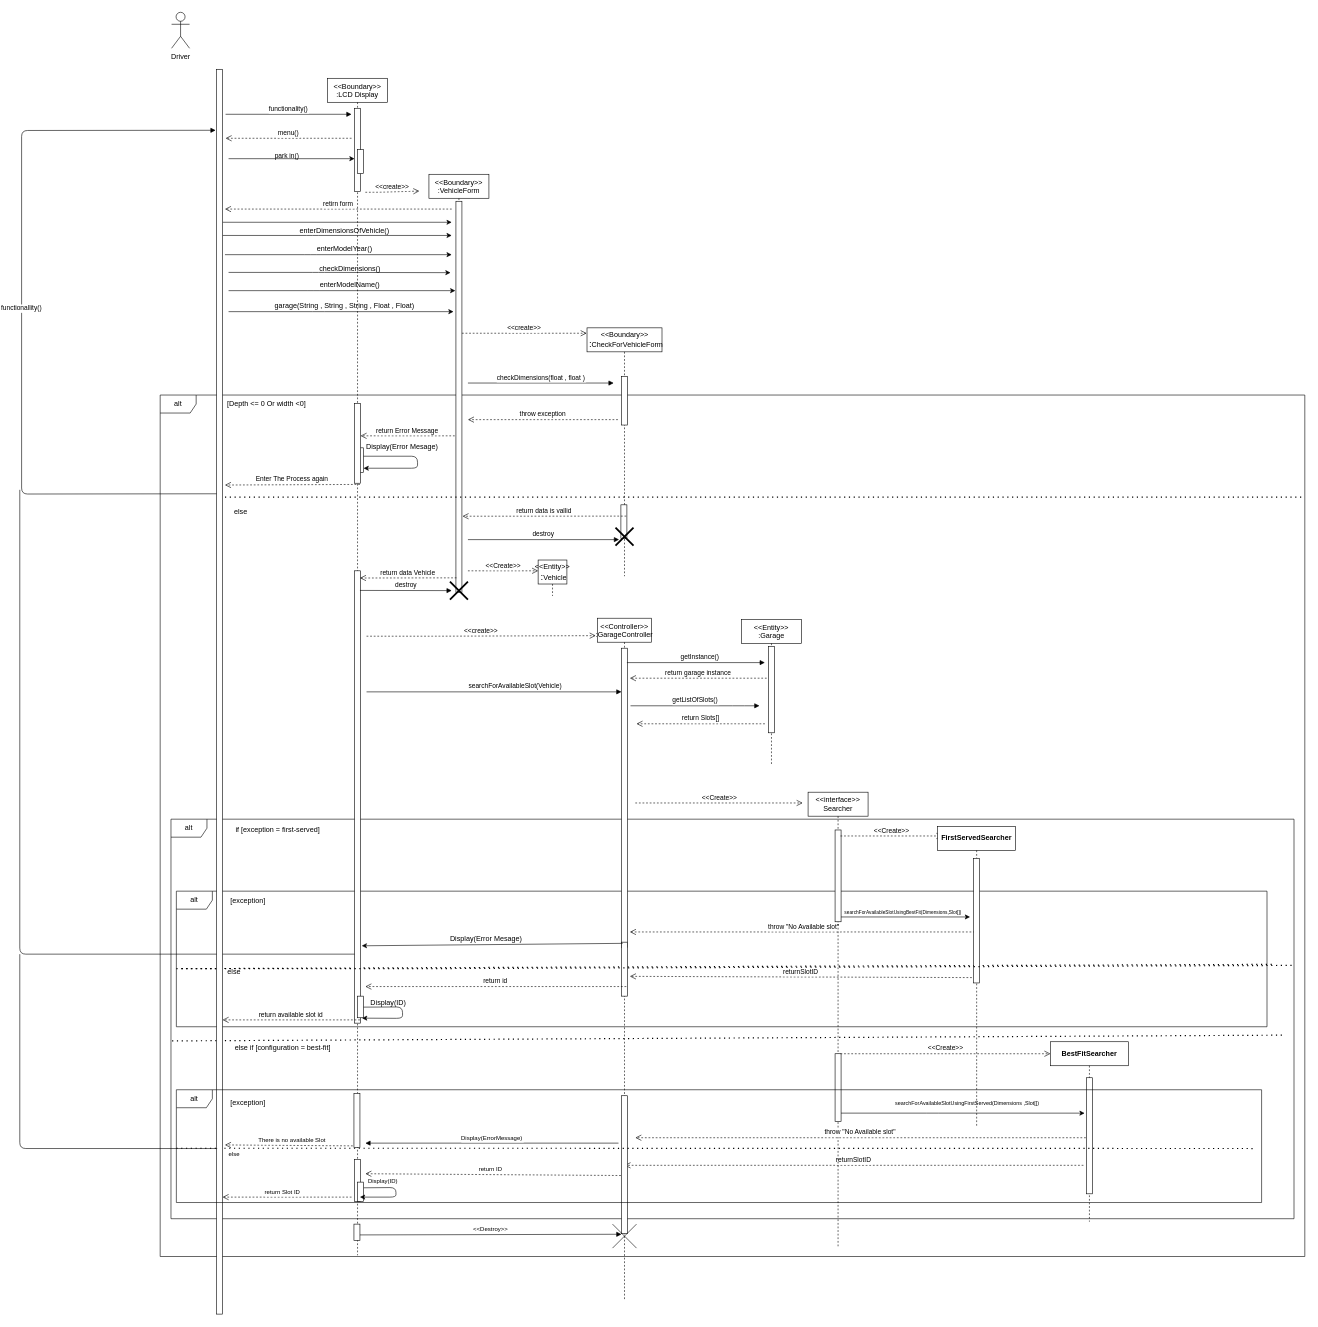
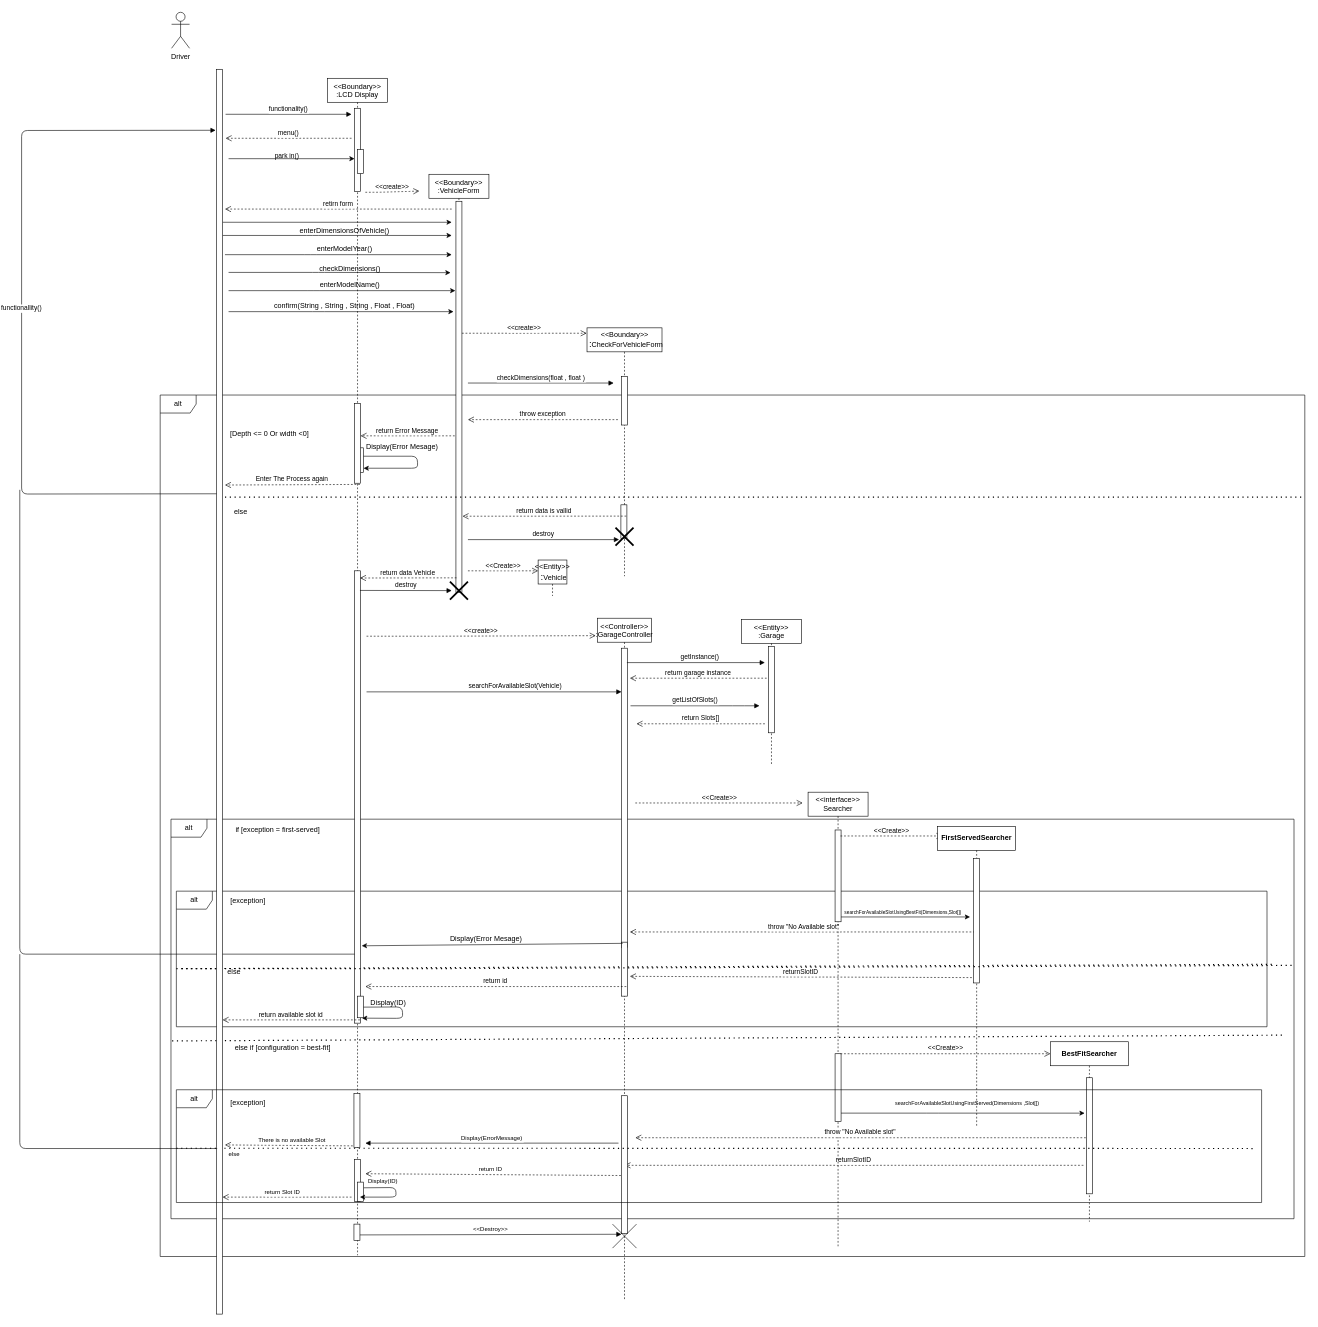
node "garage(String , String , String , Float , Float)": label "garage(String , String , String , Float , Float)" -> "confirm(String , String , String , Float , Float)"
node "[Depth <= 0 Or width <0]": moved (266, 404) -> (269, 434)
